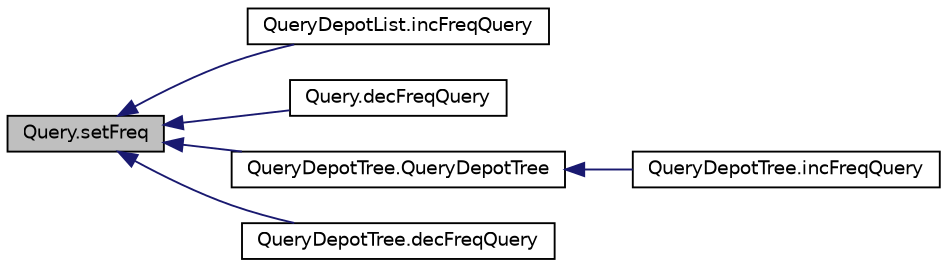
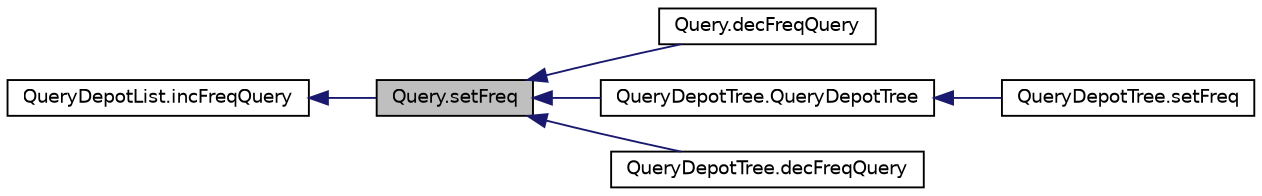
edge "QueryDepotList.incFreqQuery" -> "Query.setFreq": reversed
node "QueryDepotTree.incFreqQuery": label "QueryDepotTree.incFreqQuery" -> "QueryDepotTree.setFreq"
